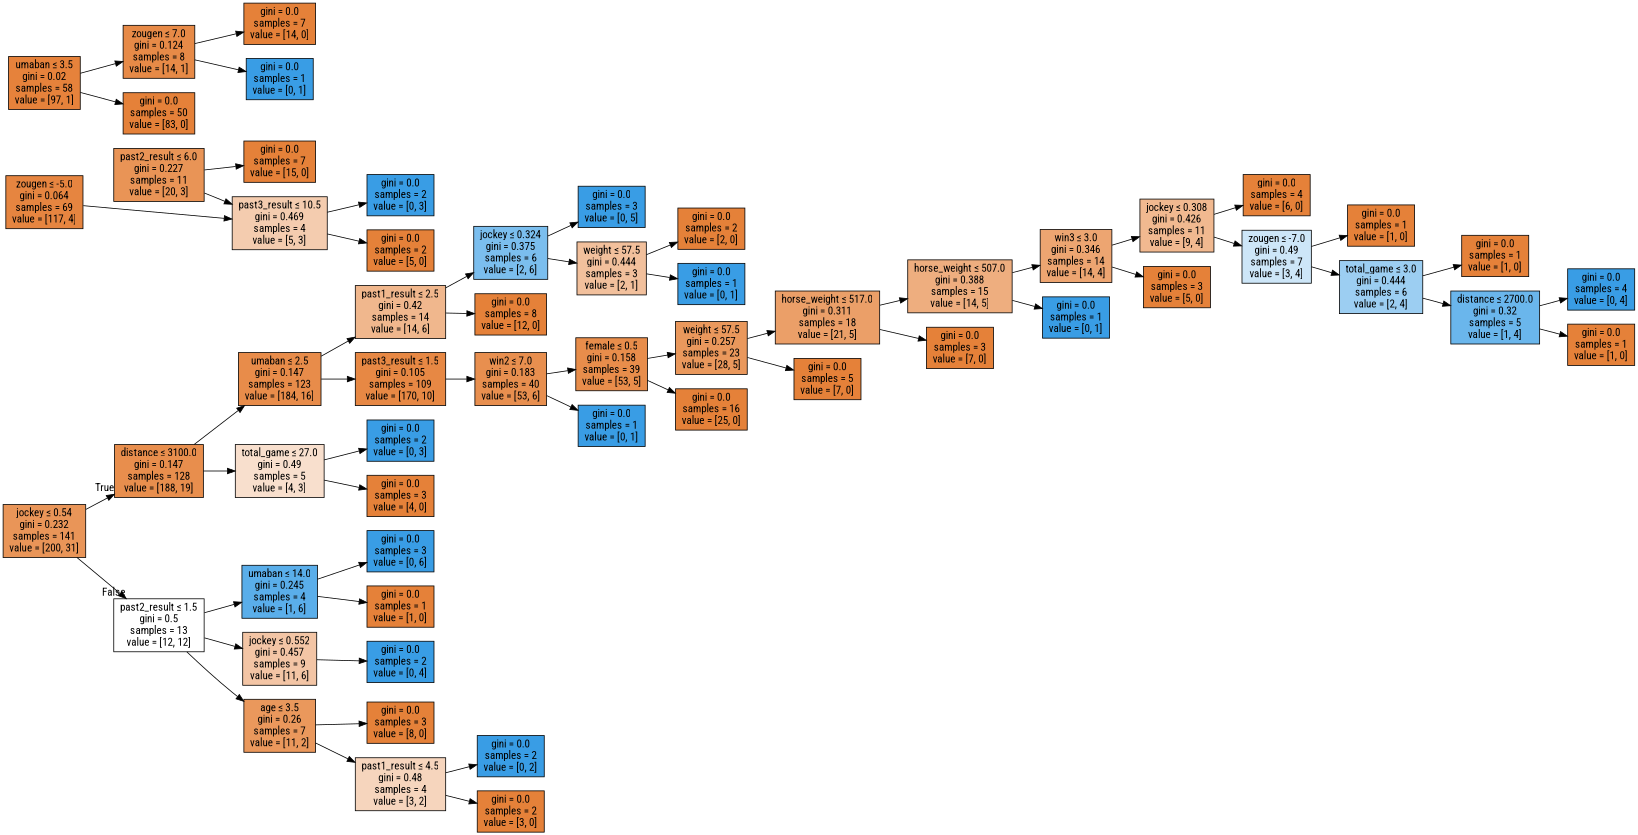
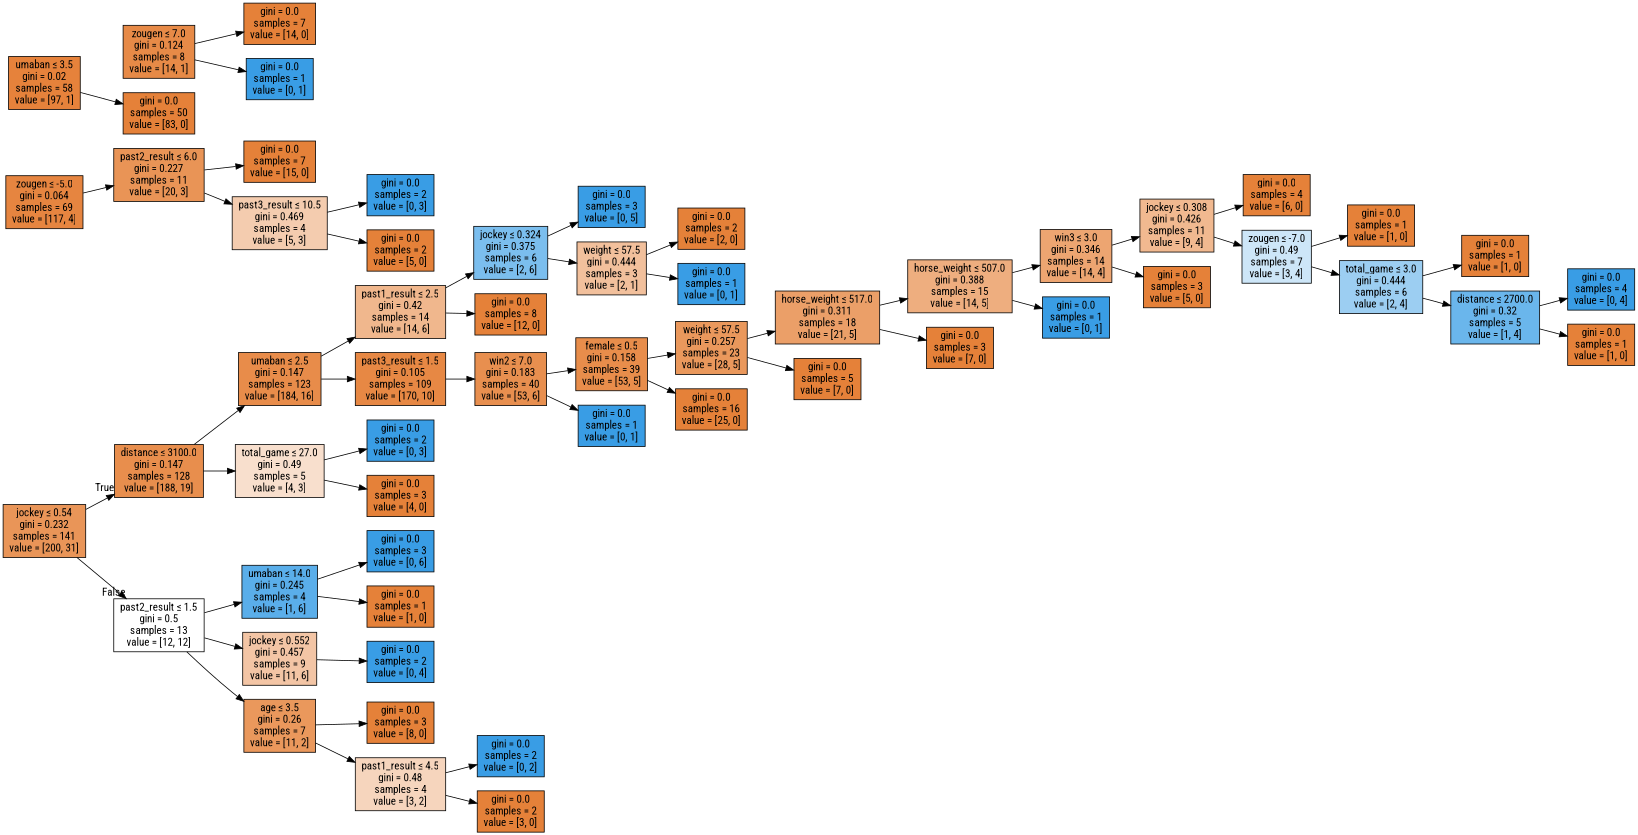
edge "umaban ≤ 3.5" -> "zougen ≤ 7.0": removed
edge "zougen ≤ -5.0" -> "past3_result ≤ 10.5": now "zougen ≤ -5.0" -> "past2_result ≤ 6.0"
